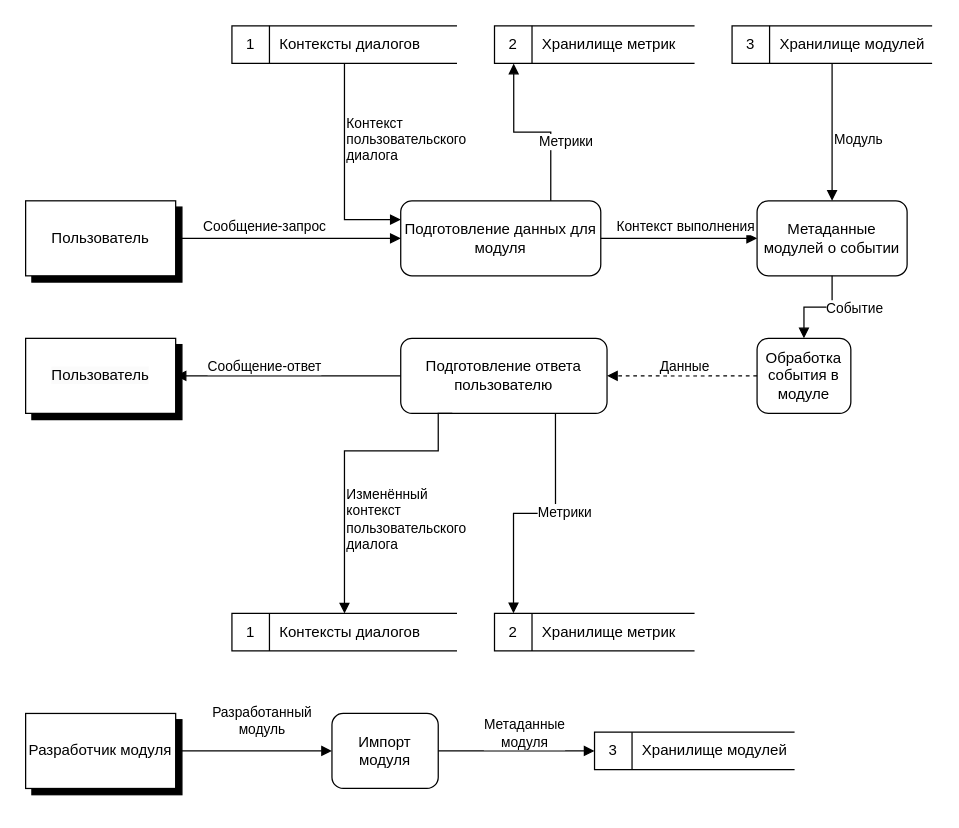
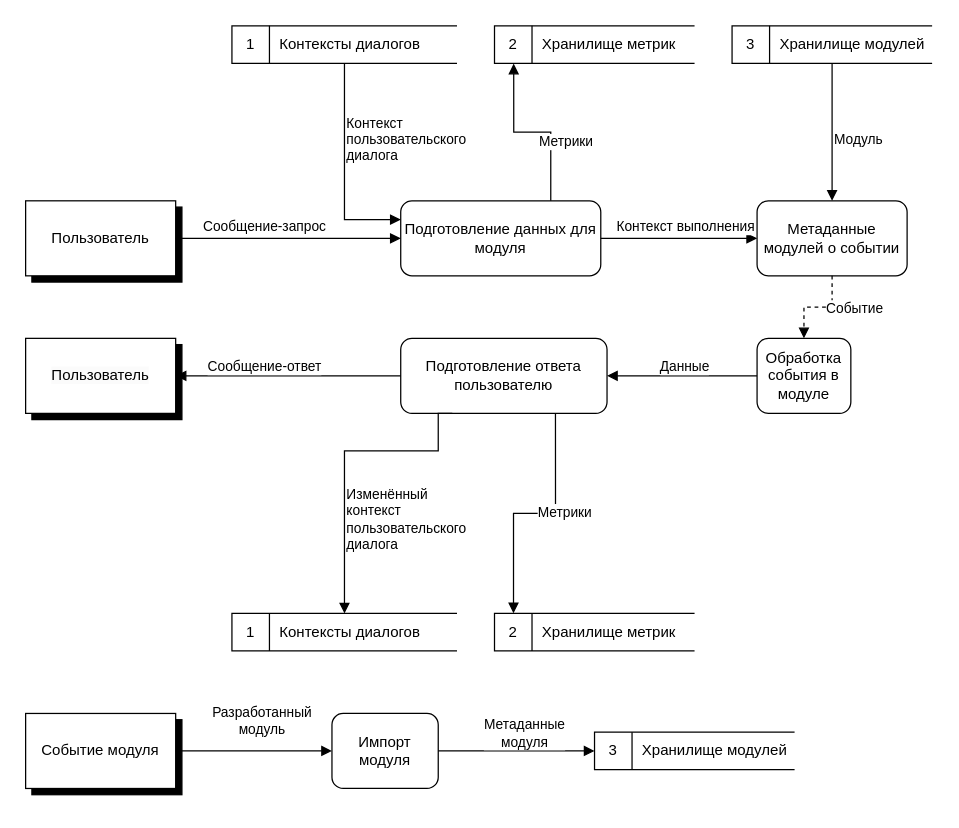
edge "Метаданные модулей о событии" -> "Обработка события в модуле": style solid -> dashed
edge "Обработка события в модуле" -> "Подготовление ответа пользователю": style dashed -> solid
node "Разработчик модуля": label "Разработчик модуля" -> "Событие модуля"
